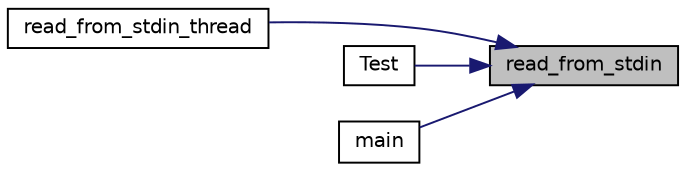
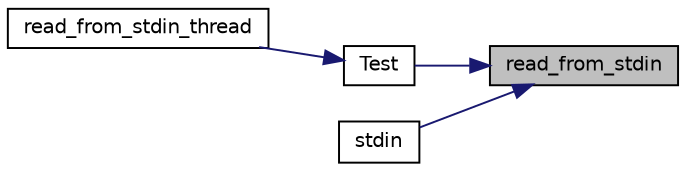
edge "read_from_stdin_thread" -> "read_from_stdin": now "read_from_stdin_thread" -> "Test"
node "main": label "main" -> "stdin"
